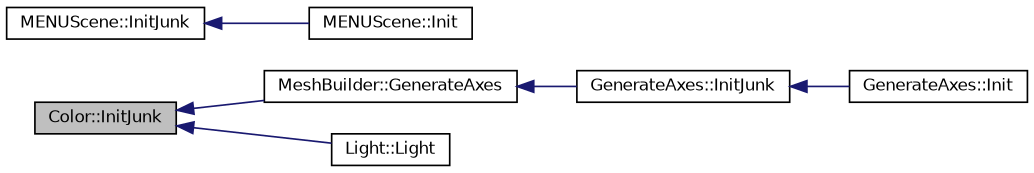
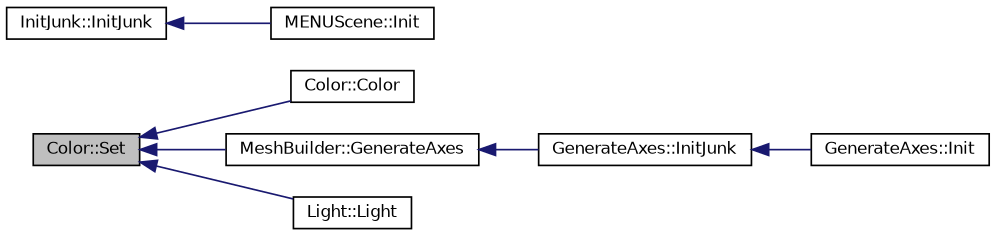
node "MENUScene::InitJunk": label "MENUScene::InitJunk" -> "InitJunk::InitJunk"
node "Color::Color": added
node "Color::InitJunk": label "Color::InitJunk" -> "Color::Set"
